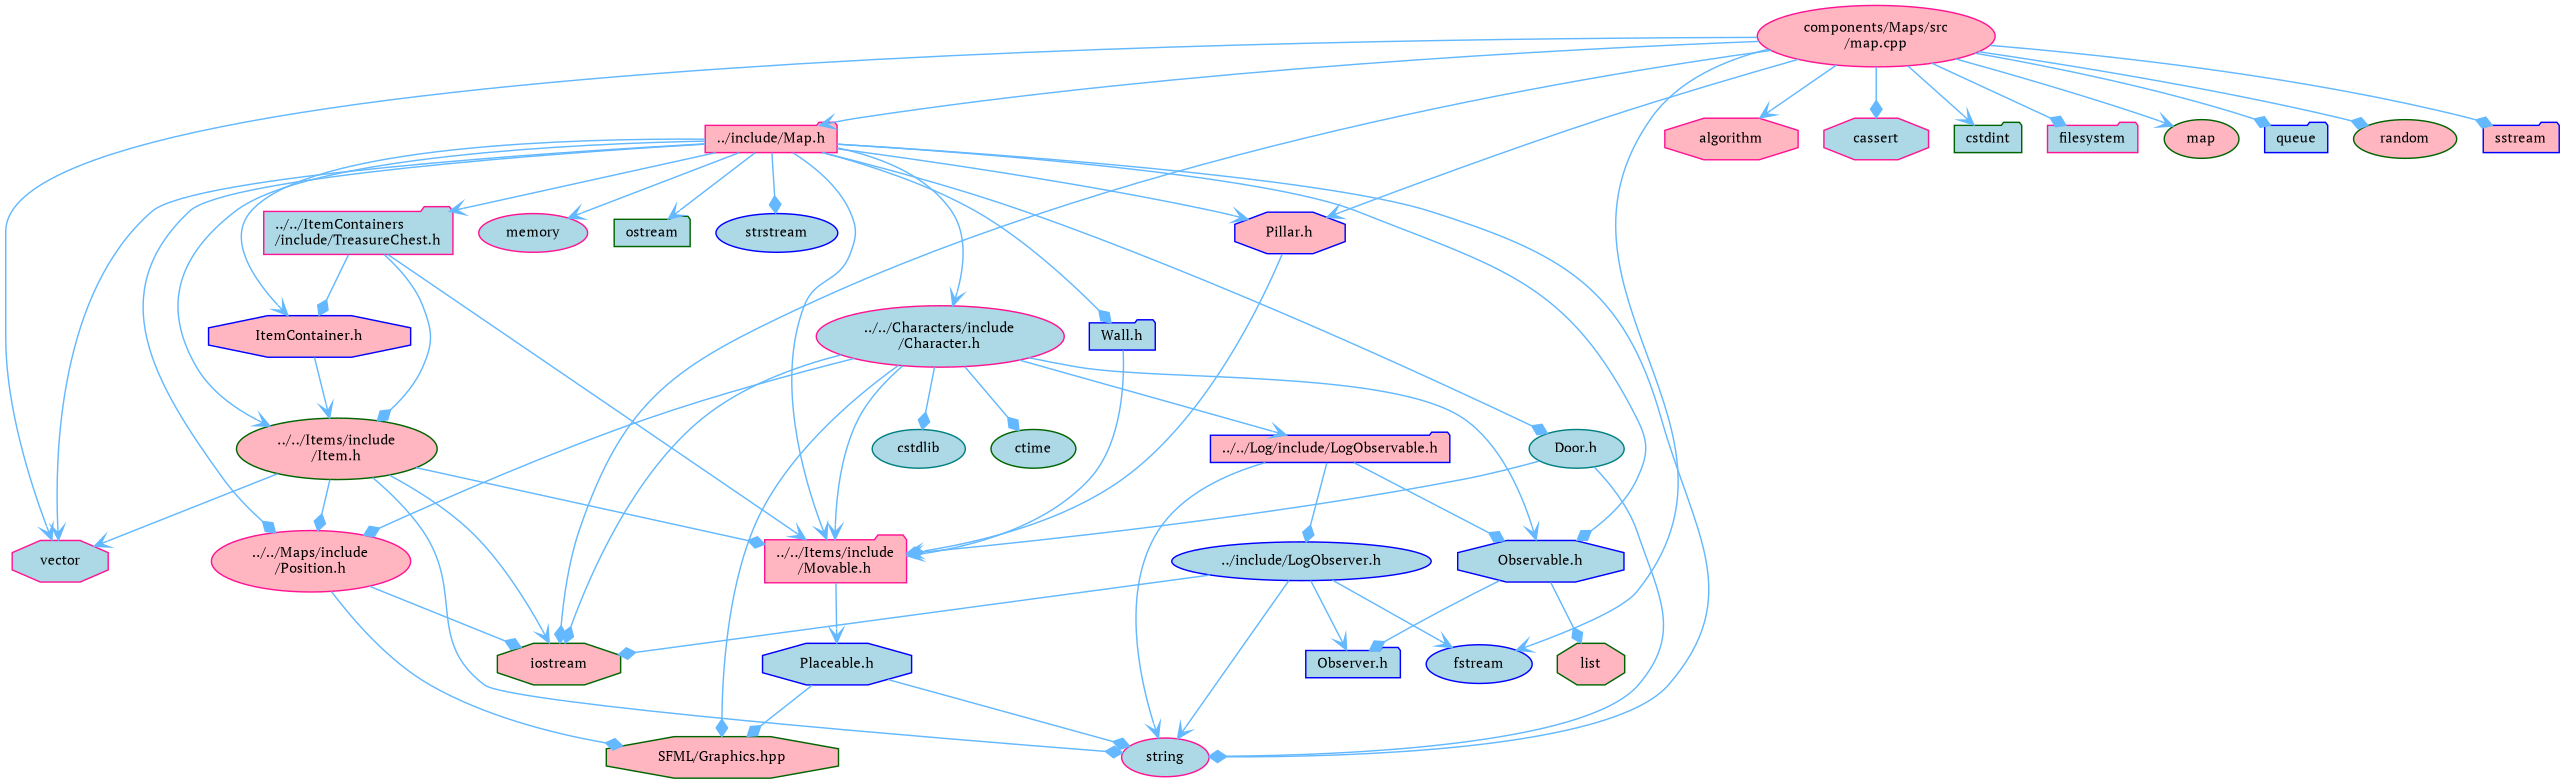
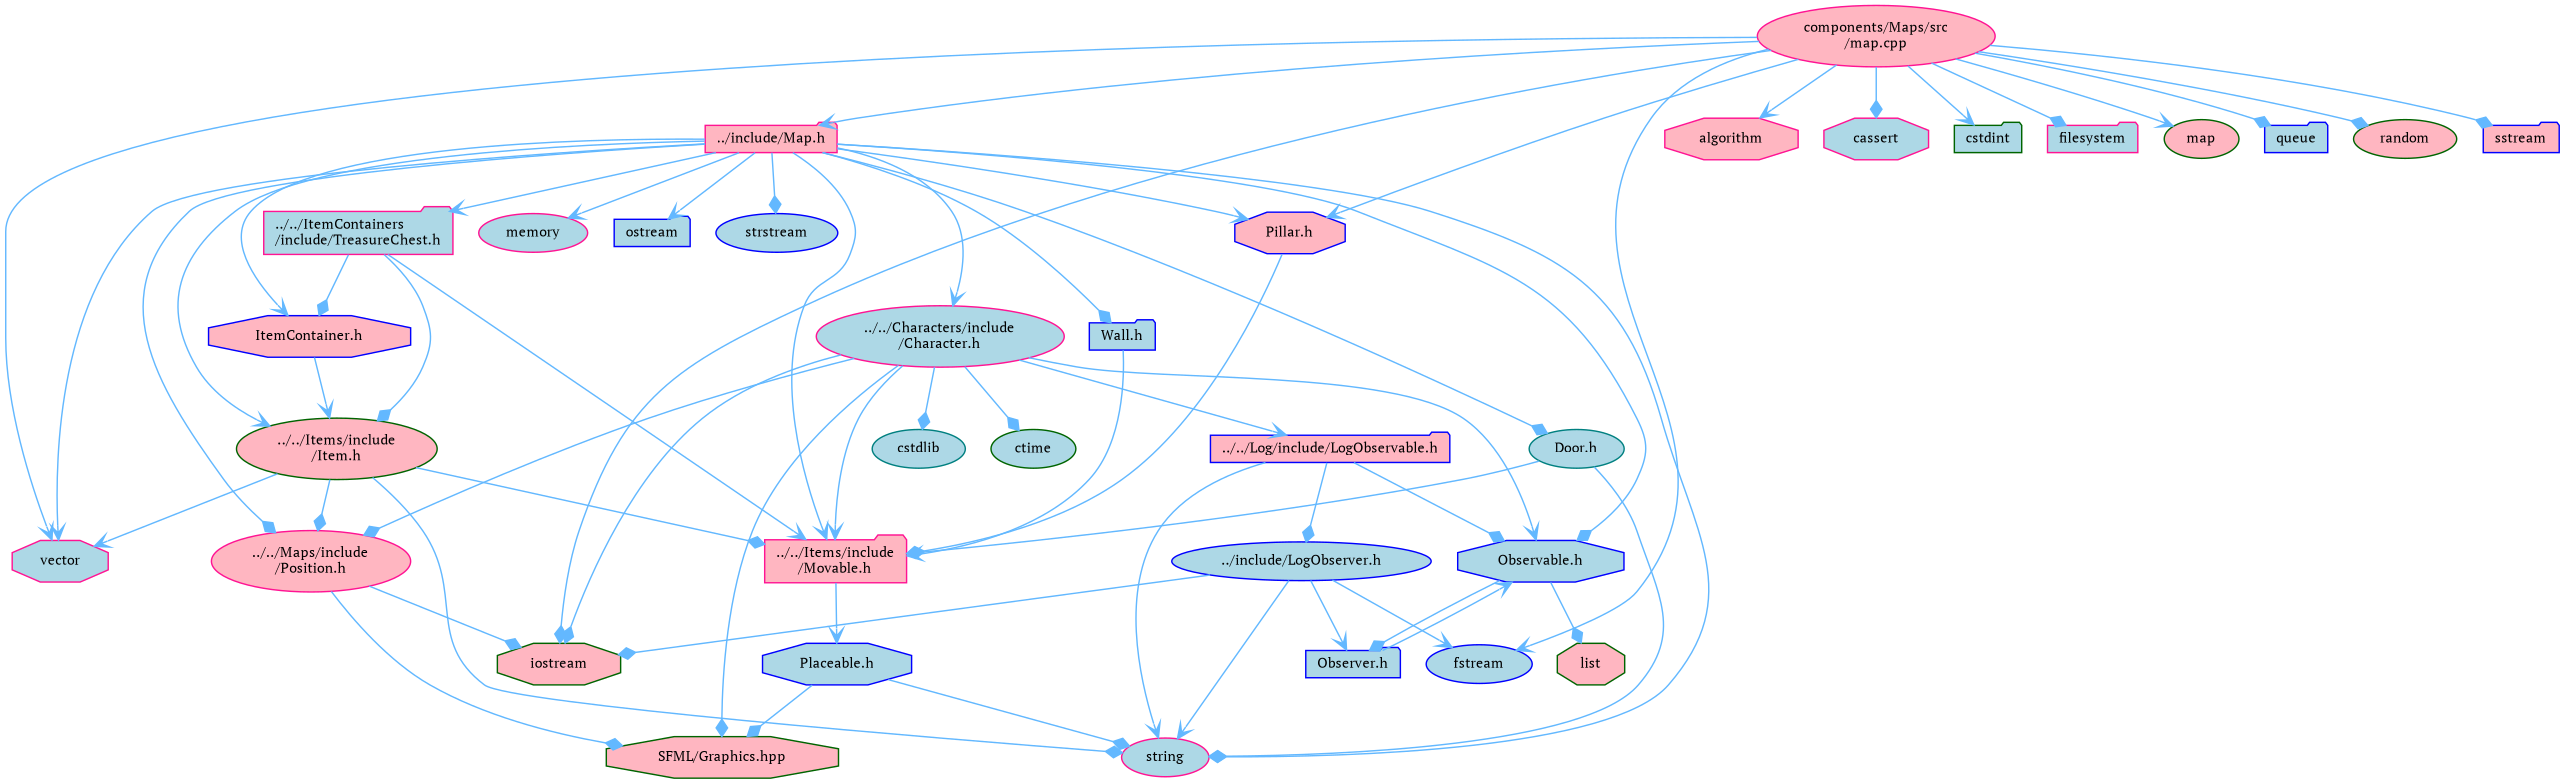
node "ostream": color darkgreen -> blue
edge "Pillar.h" -> "../../Items/include /Movable.h": arrowhead vee -> diamond
edge "../../Items/include /Item.h" -> "iostream": removed
edge "Observer.h" -> "Observable.h": added
